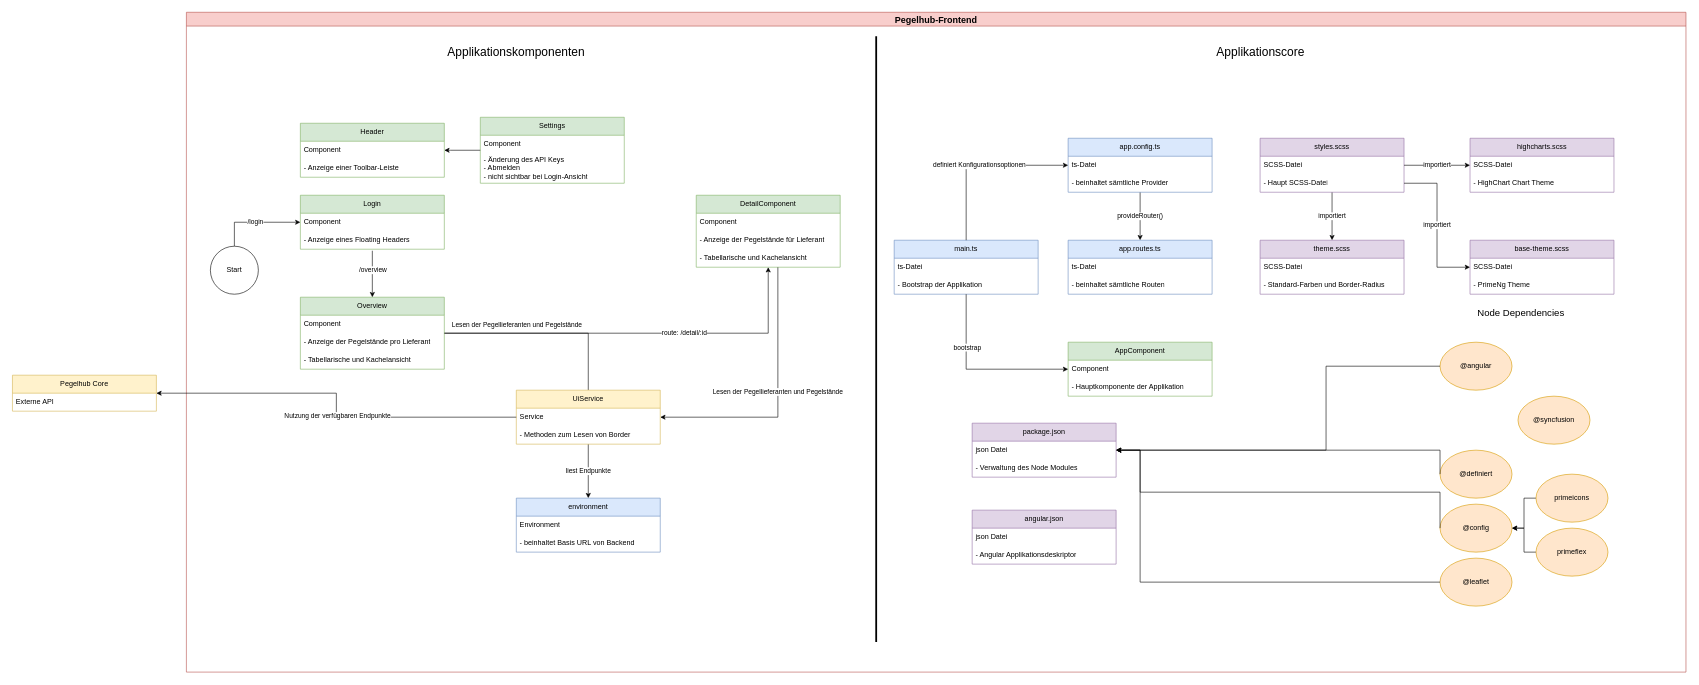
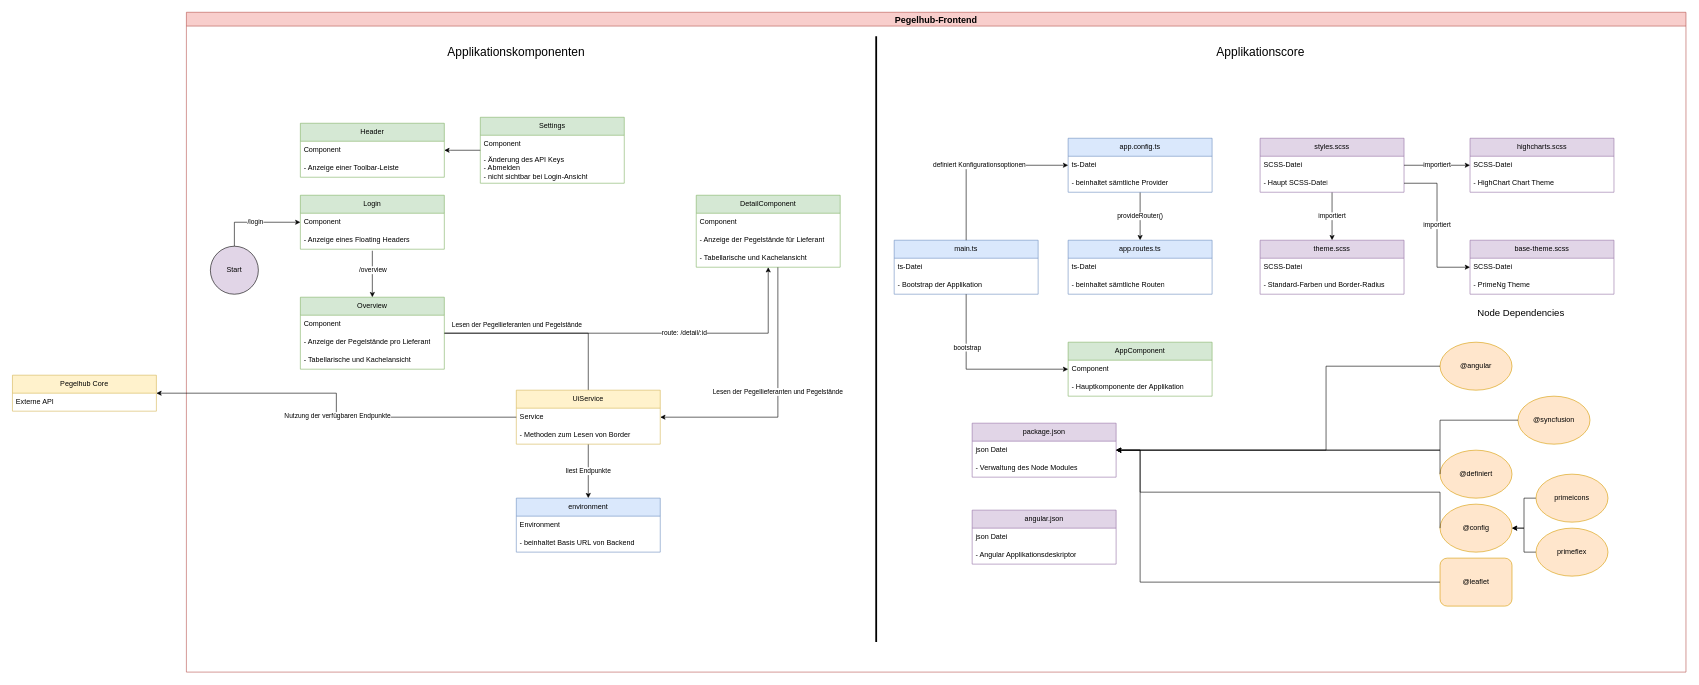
node "Start": fillcolor #ffffff -> #e1d5e7
edge "@syncfusion" -> "package.json": added
node "@leaflet": shape ellipse -> rounded rectangle
